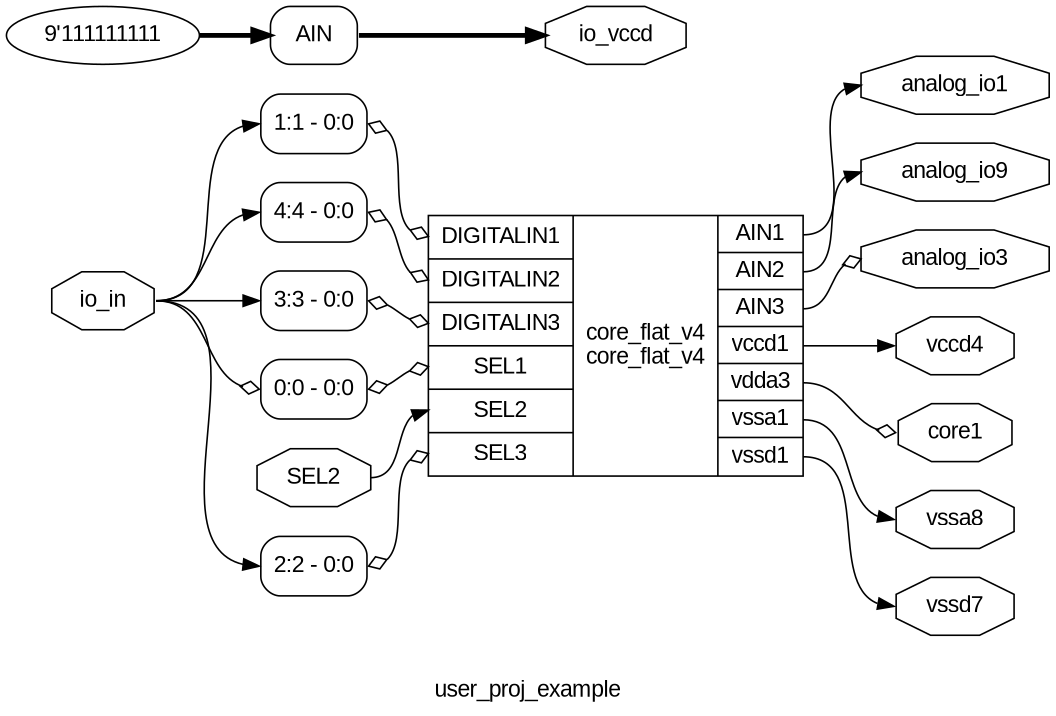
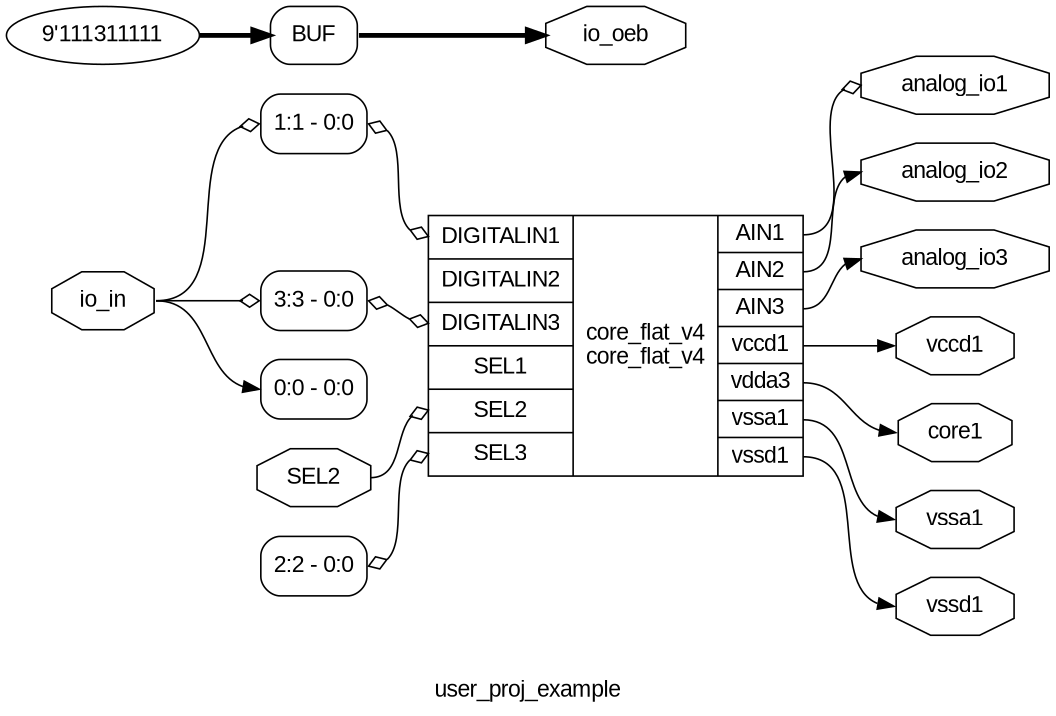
node "9'111111111": label "9'111111111" -> "9'111311111"
node "AIN": label "AIN" -> "BUF"
node "io_vccd": label "io_vccd" -> "io_oeb"
edge "DIGITALIN1" -> "analog_io1": arrowhead normal -> odiamond
node "analog_io9": label "analog_io9" -> "analog_io2"
node "4:4 - 0:0": removed
edge "io_in" -> "1:1 - 0:0": arrowhead normal -> odiamond
edge "DIGITALIN1" -> "analog_io3": arrowhead odiamond -> normal
edge "io_in" -> "3:3 - 0:0": arrowhead normal -> odiamond
edge "io_in" -> "0:0 - 0:0": arrowhead odiamond -> normal
node "vccd4": label "vccd4" -> "vccd1"
edge "DIGITALIN1" -- "0:0 - 0:0": removed
edge "DIGITALIN1" -> "core1": arrowhead odiamond -> normal
edge "io_in" -> "2:2 - 0:0": removed
edge "SEL2" -> "DIGITALIN1": arrowhead normal -> odiamond
node "vssa8": label "vssa8" -> "vssa1"
node "vssd7": label "vssd7" -> "vssd1"
